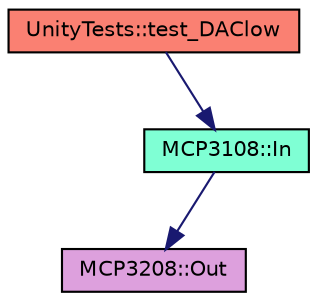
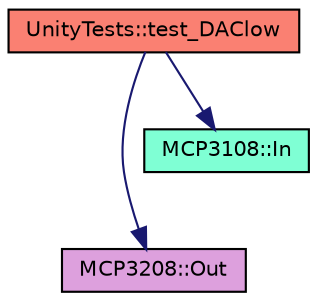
edge "MCP3108::In" -> "MCP3208::Out": now "UnityTests::test_DAClow" -> "MCP3208::Out"
